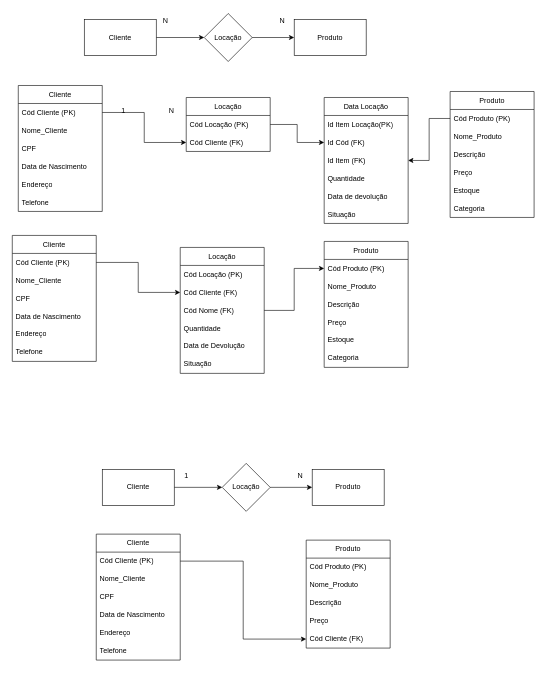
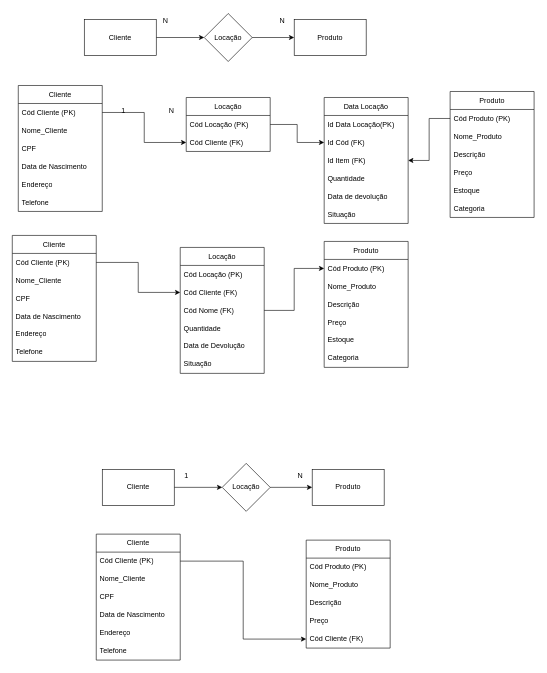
node "Id Item Locação(PK)": label "Id Item Locação(PK)" -> "Id Data Locação(PK)"
